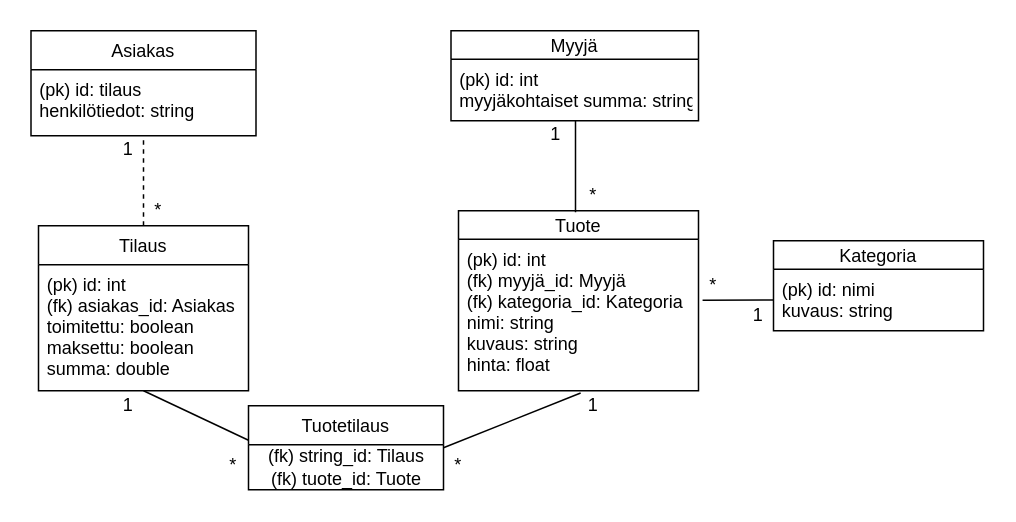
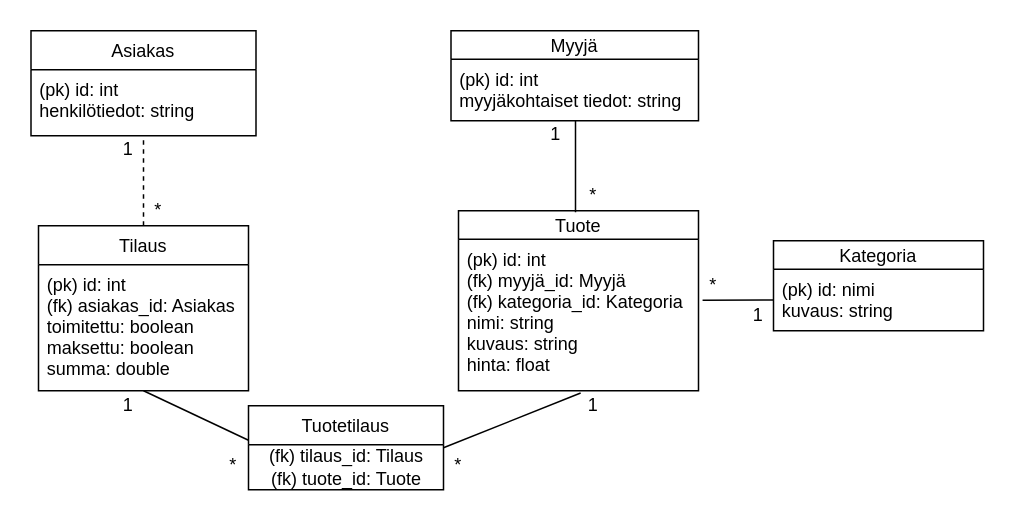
node "(pk) id: int myyjäkohtaiset summa: string": label "(pk) id: int myyjäkohtaiset summa: string" -> "(pk) id: int myyjäkohtaiset tiedot: string"
node "(pk) id: tilaus henkilötiedot: string": label "(pk) id: tilaus henkilötiedot: string" -> "(pk) id: int henkilötiedot: string"
node "(fk) string_id: Tilaus (fk) tuote_id: Tuote": label "(fk) string_id: Tilaus (fk) tuote_id: Tuote" -> "(fk) tilaus_id: Tilaus (fk) tuote_id: Tuote"
